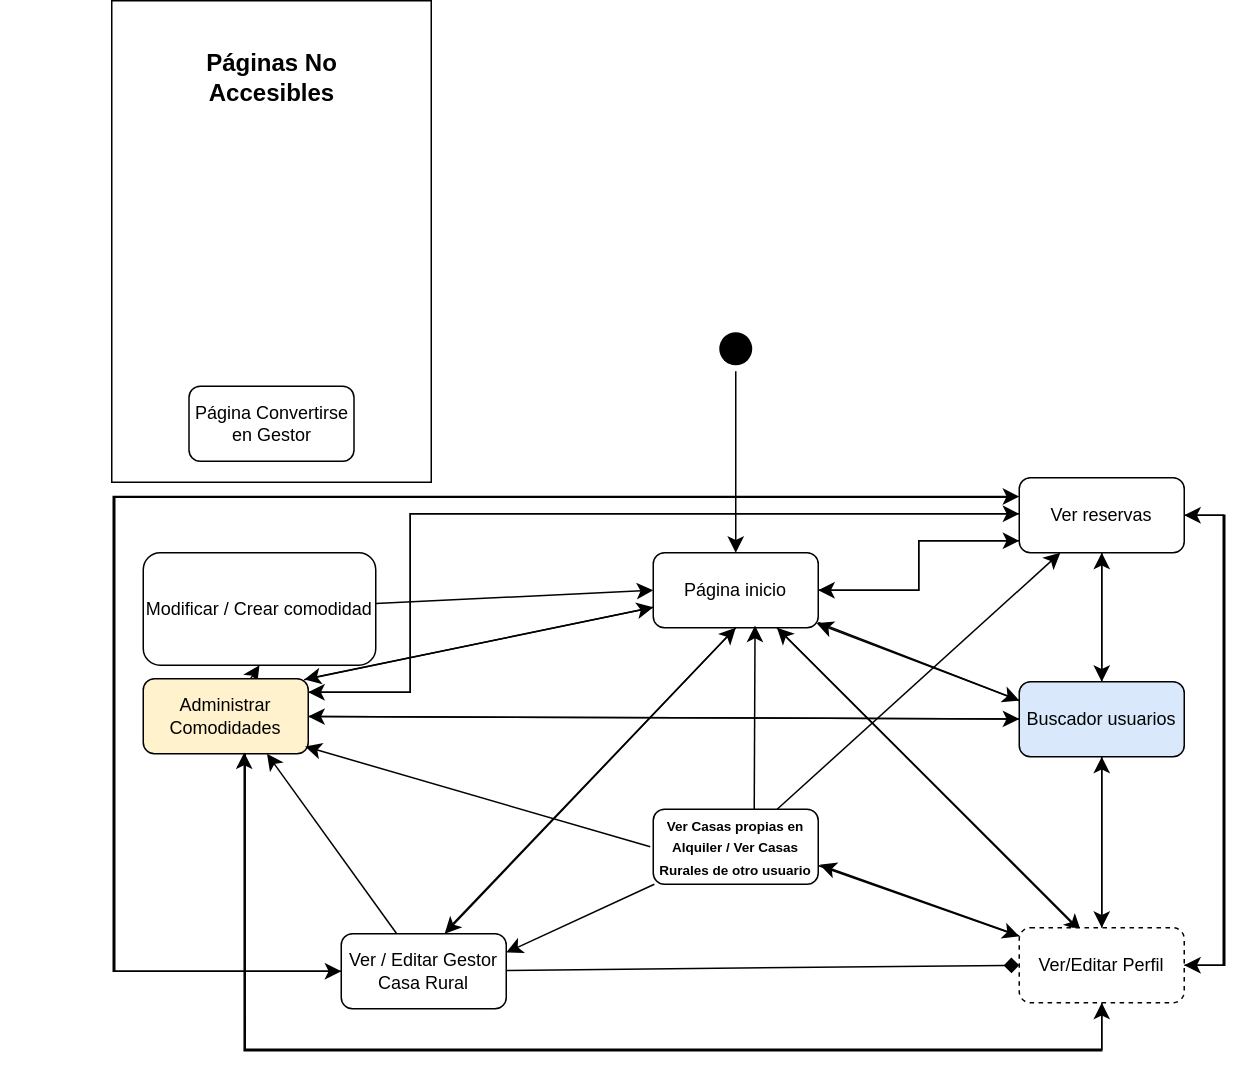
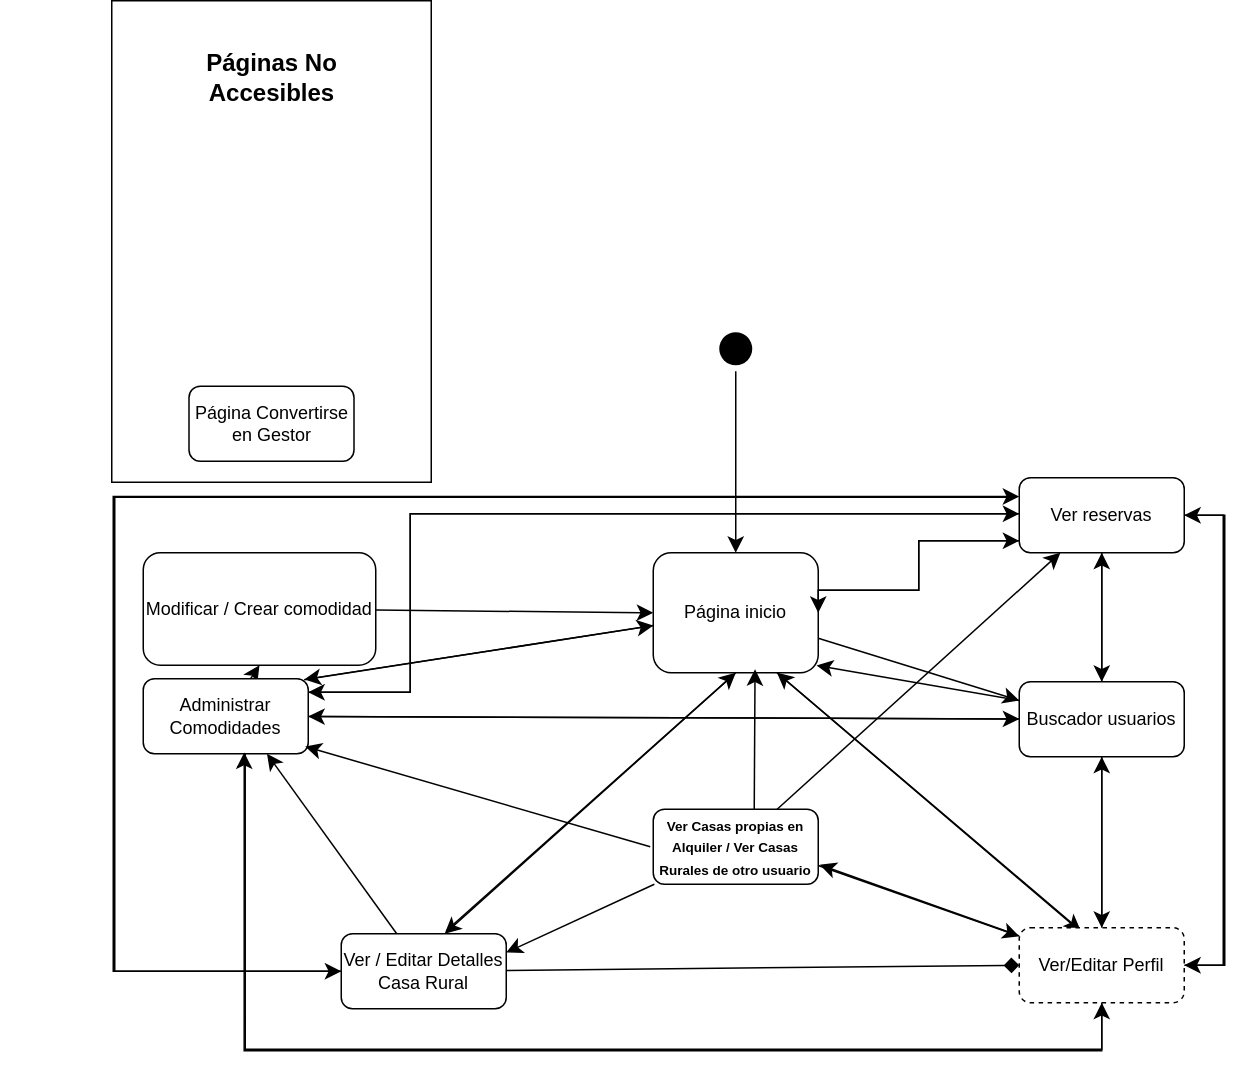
node "Página inicio": size 165x75 -> 165x120
node "Administrar Comodidades": fillcolor #fff2cc -> #ffffff
node "Buscador usuarios": fillcolor #dae8fc -> #ffffff
node "Ver / Editar Gestor Casa Rural": label "Ver / Editar Gestor Casa Rural" -> "Ver / Editar Detalles Casa Rural"
